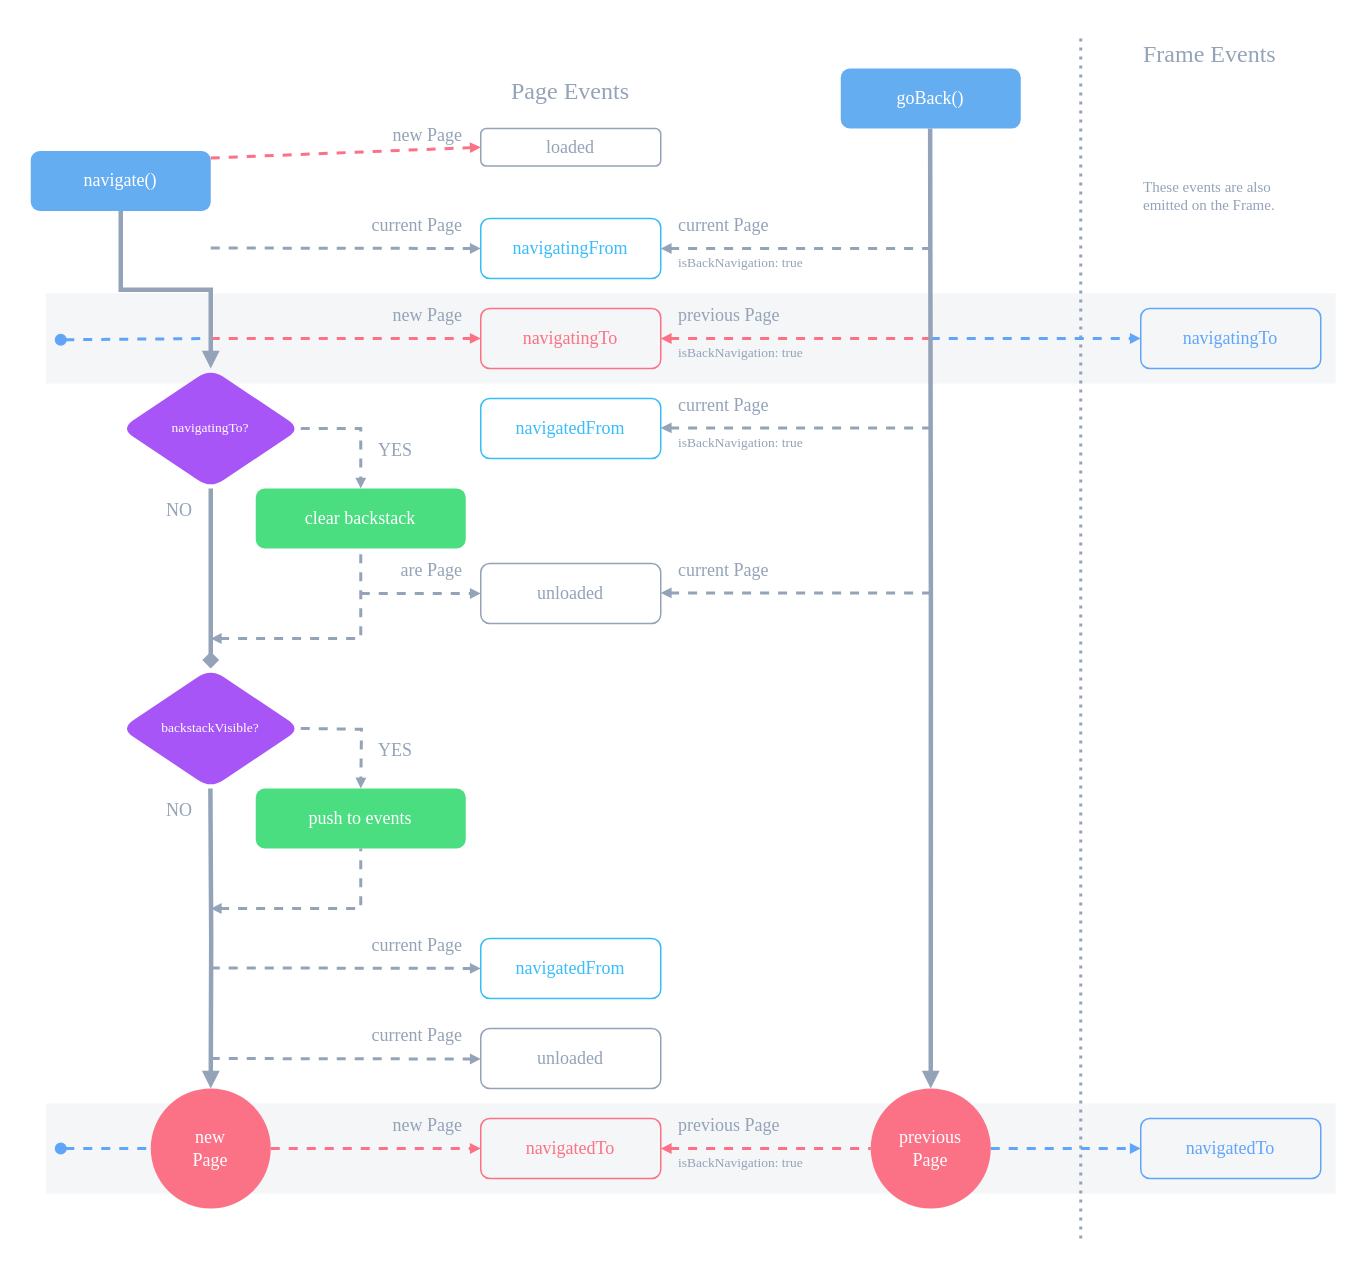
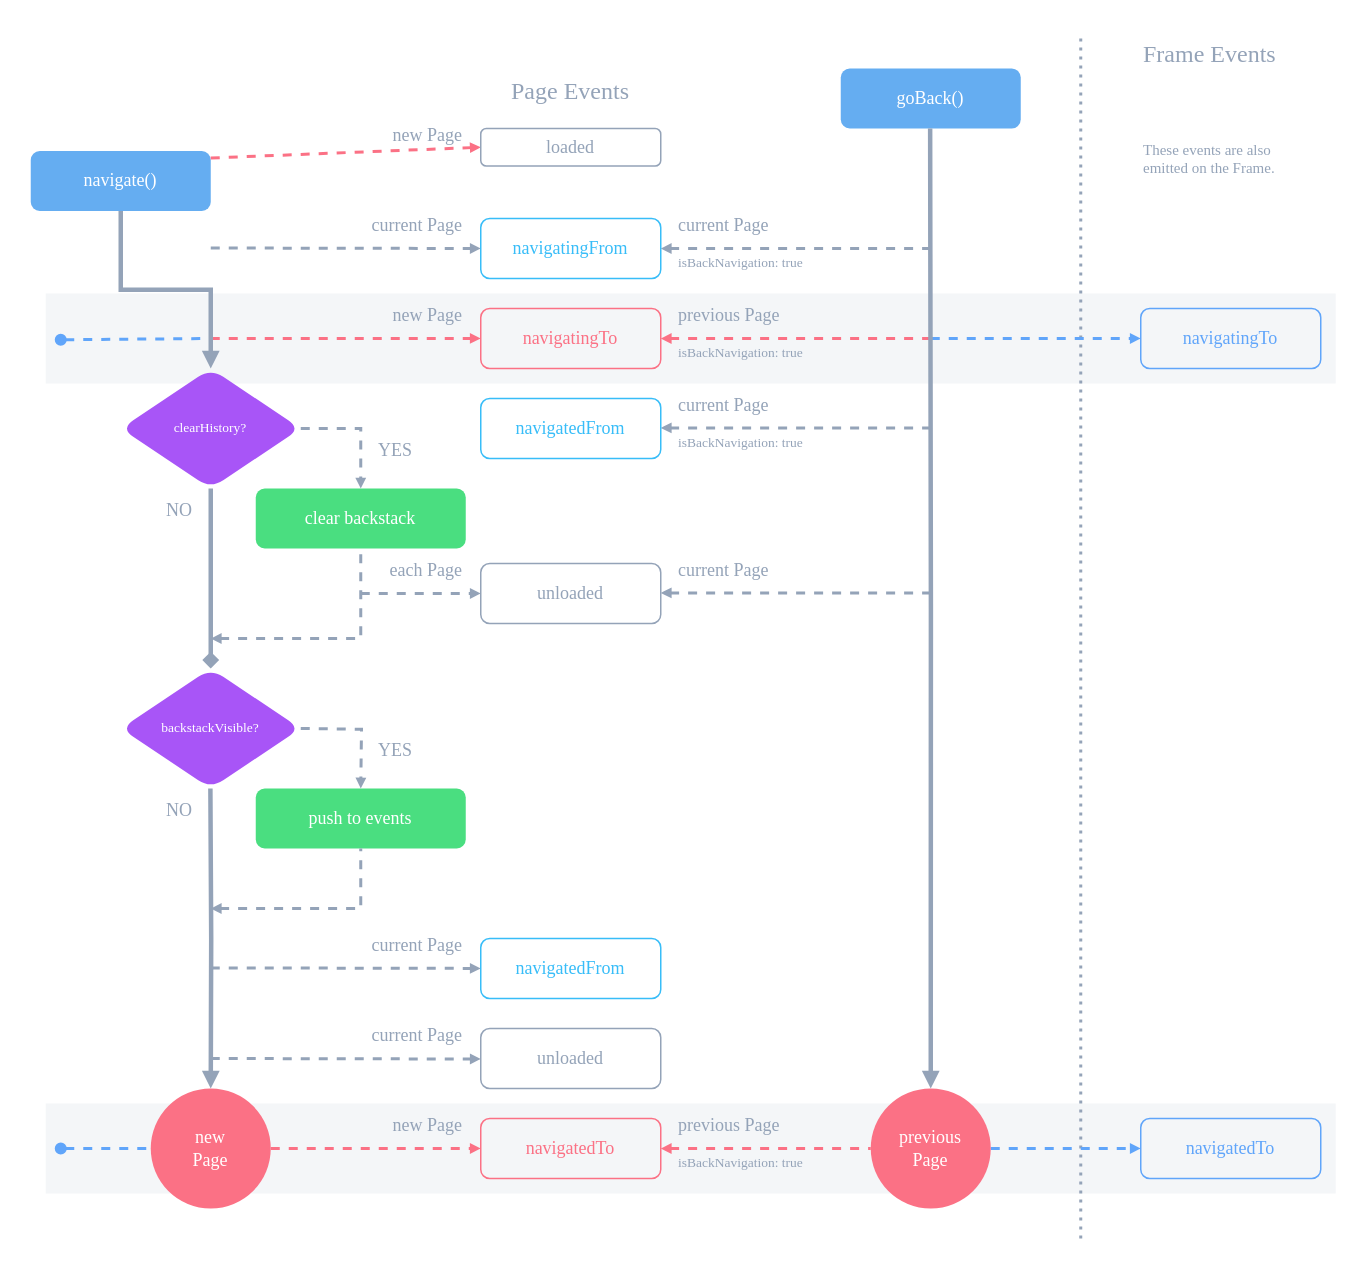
node "These events are also emitted on the Frame.": moved (1216, 196) -> (1216, 158)
node "navigatingTo?": label "navigatingTo?" -> "clearHistory?"
node "are Page": label "are Page" -> "each Page"
